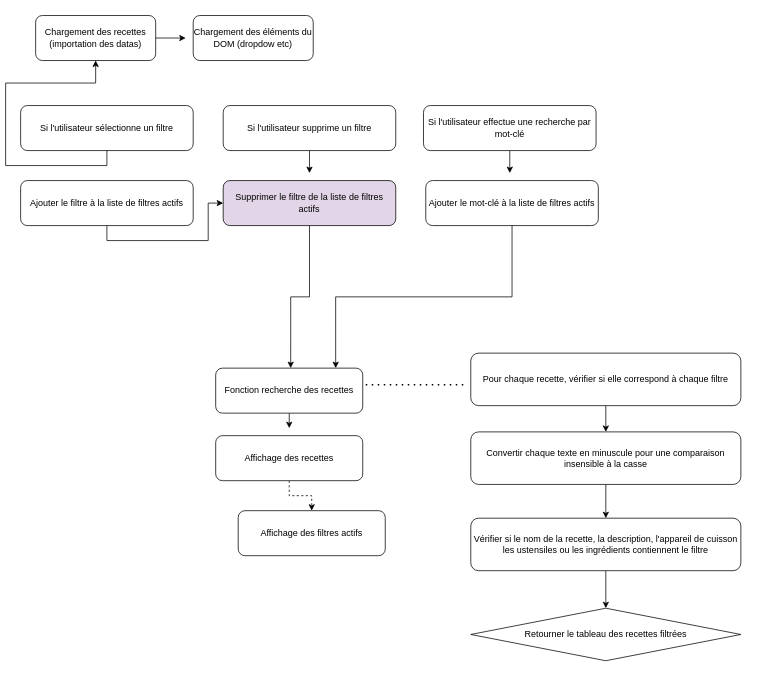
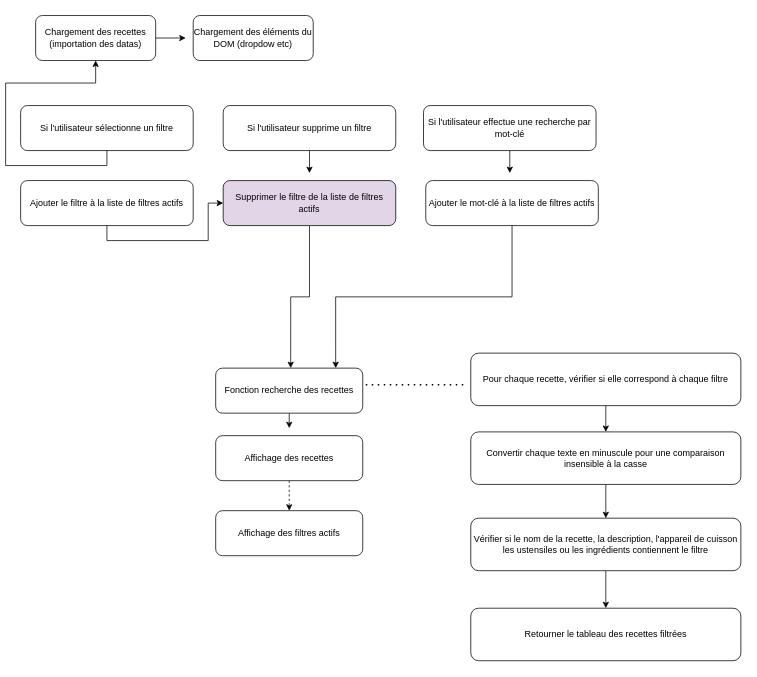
node "Affichage des filtres actifs": moved (312, 533) -> (289, 533)
node "Retourner le tableau des recettes filtrées": shape diamond -> rounded rectangle
